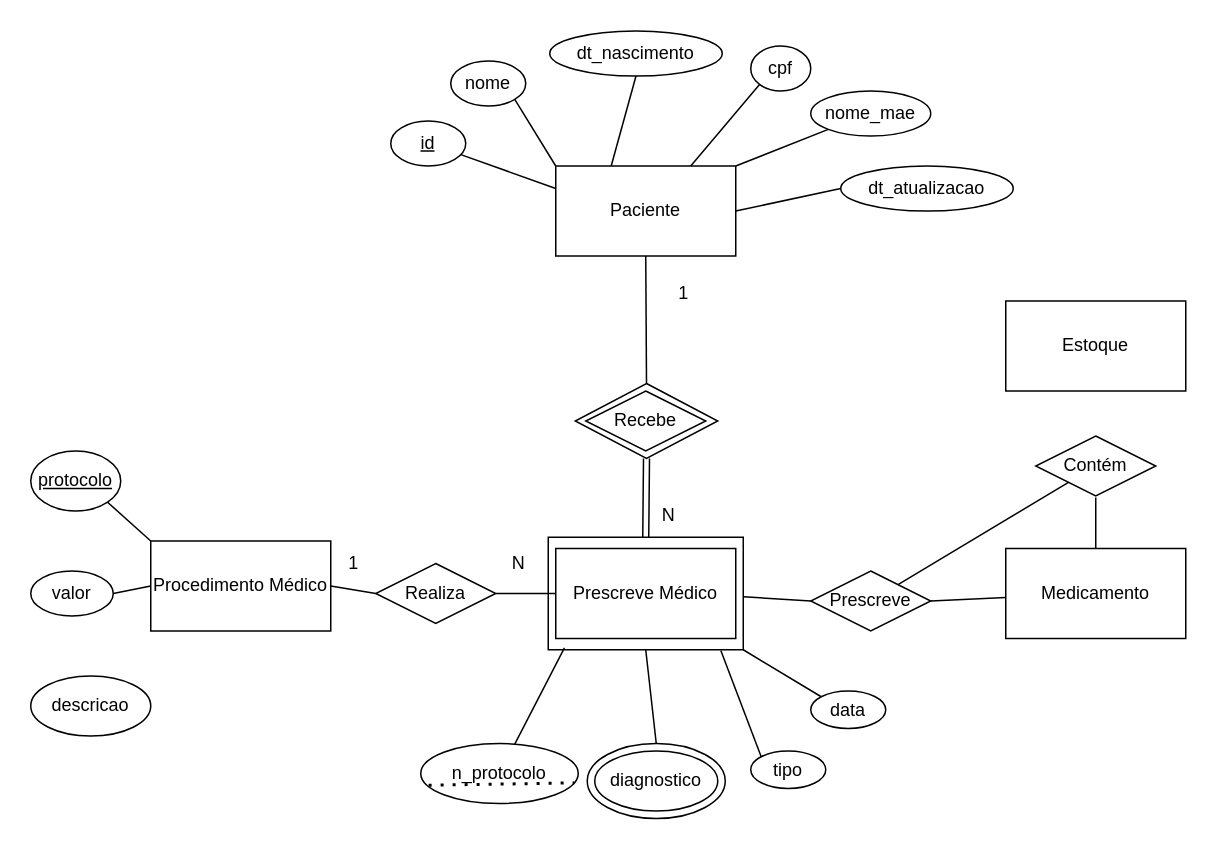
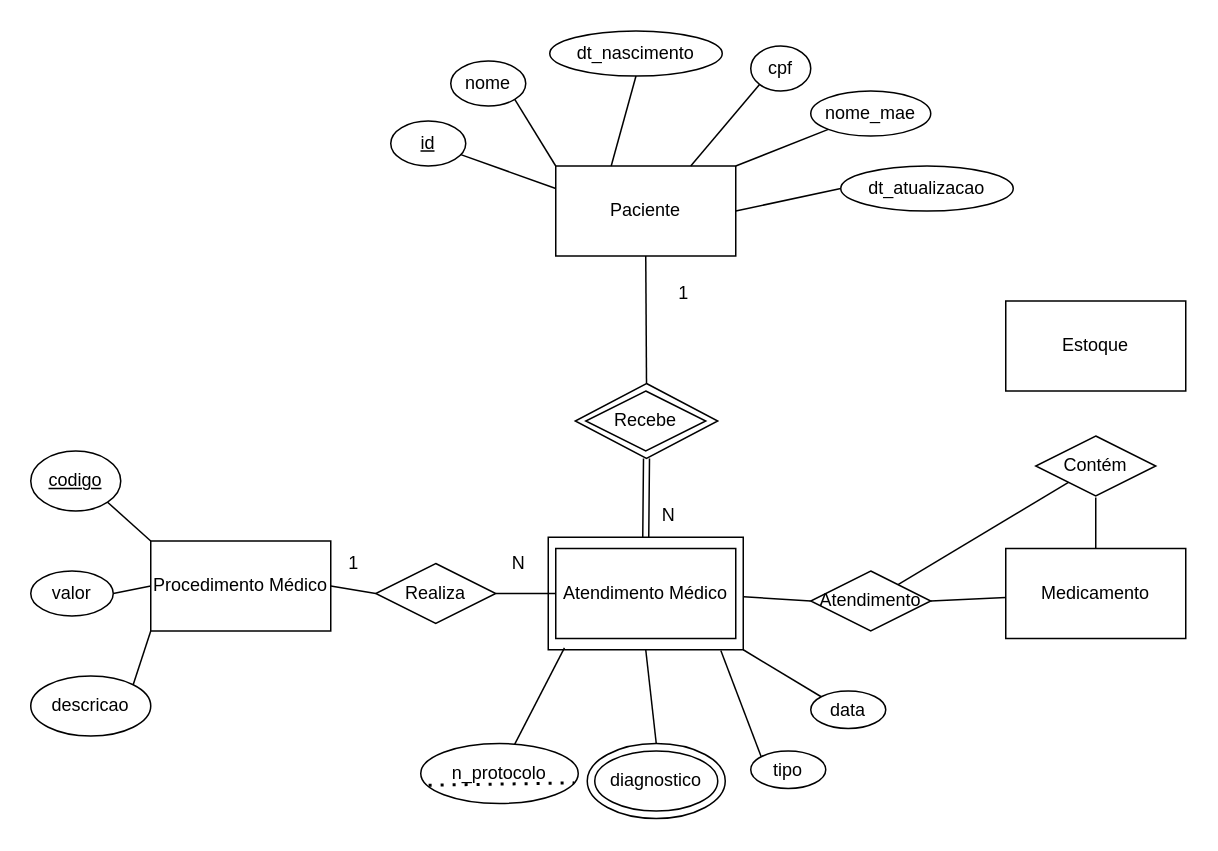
node "protocolo": label "protocolo" -> "codigo"
node "Prescreve Médico": label "Prescreve Médico" -> "Atendimento Médico"
node "Prescreve": label "Prescreve" -> "Atendimento"
edge "Procedimento Médico" -- "descricao": added
